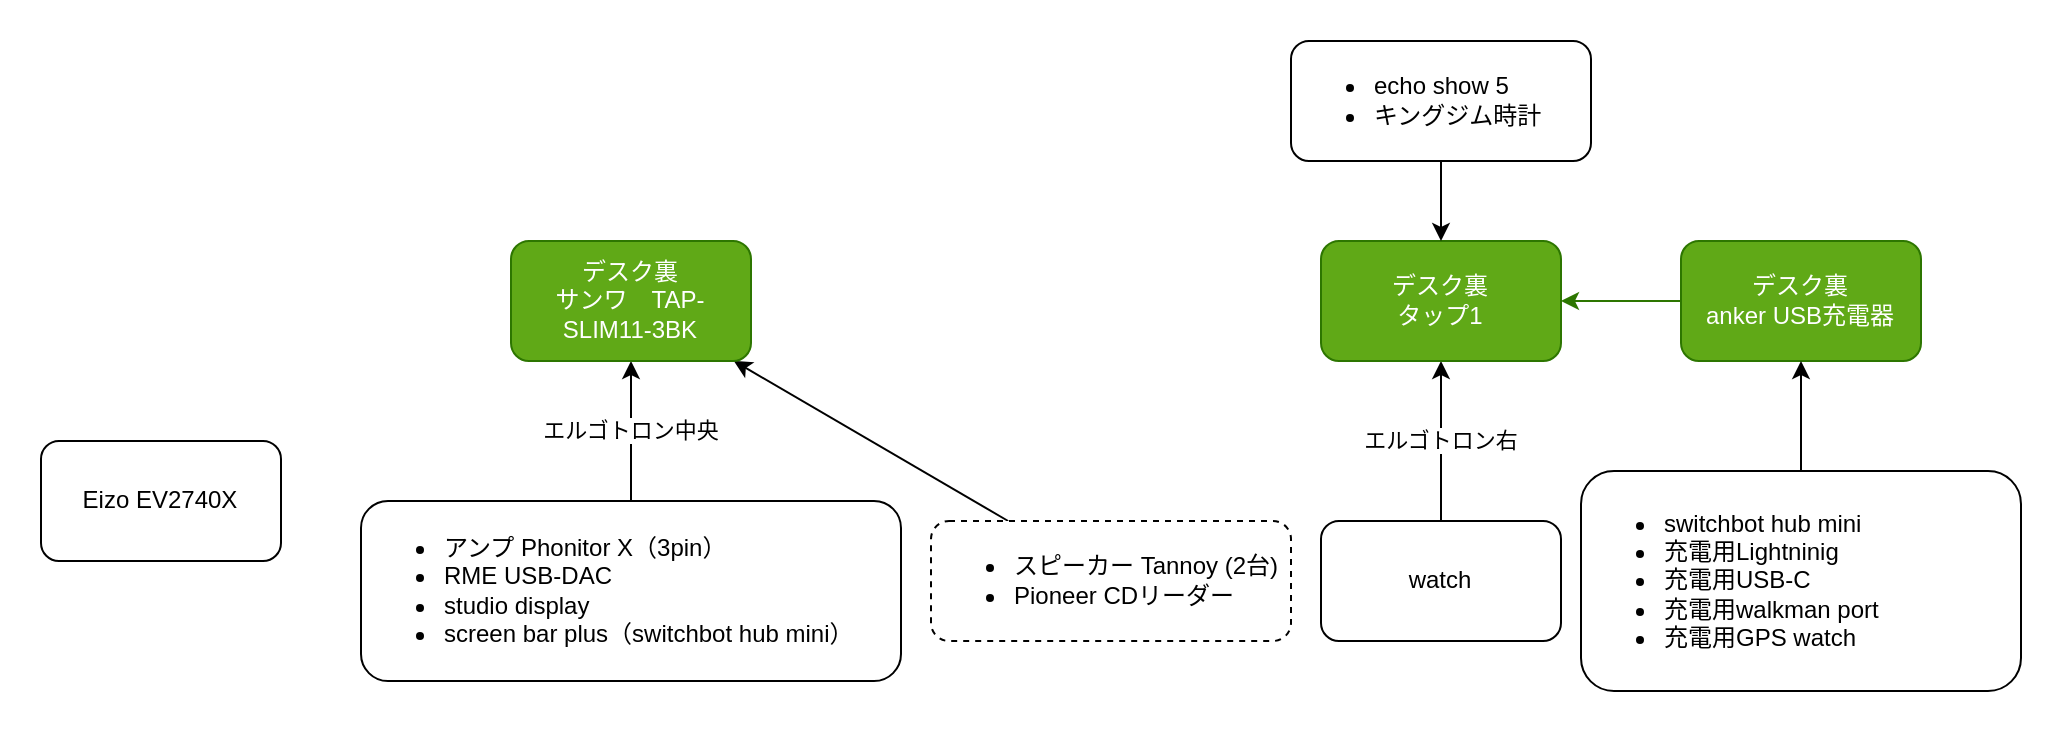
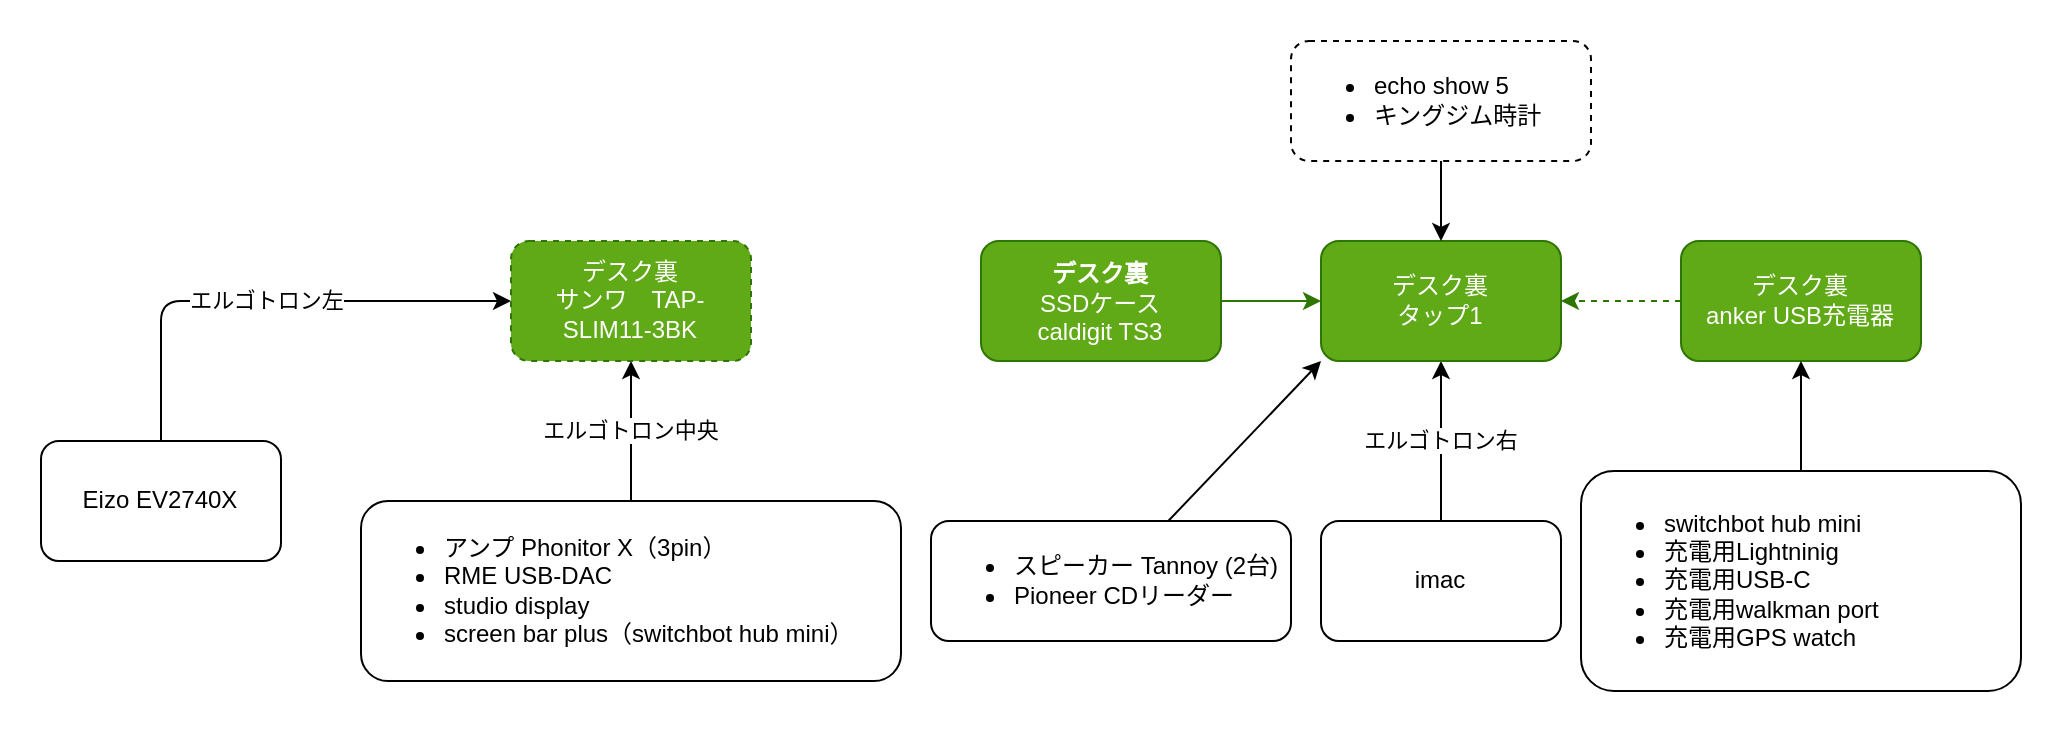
node "echo show 5 キングジム時計": style solid -> dashed
edge "Eizo EV2740X" -> "デスク裏 サンワ TAP-SLIM11-3BK": added, label "エルゴトロン左"
node "デスク裏 サンワ TAP-SLIM11-3BK": style solid -> dashed
node "デスク裏 SSDケース caldigit TS3": added
edge "デスク裏 SSDケース caldigit TS3" -> "デスク裏 タップ1": added
edge "デスク裏 anker USB充電器" -> "デスク裏 タップ1": style solid -> dashed
edge "スピーカー Tannoy (2台) Pioneer CDリーダー" -> "デスク裏 サンワ TAP-SLIM11-3BK": now "スピーカー Tannoy (2台) Pioneer CDリーダー" -> "デスク裏 タップ1"
node "スピーカー Tannoy (2台) Pioneer CDリーダー": style dashed -> solid
node "watch": label "watch" -> "imac"
